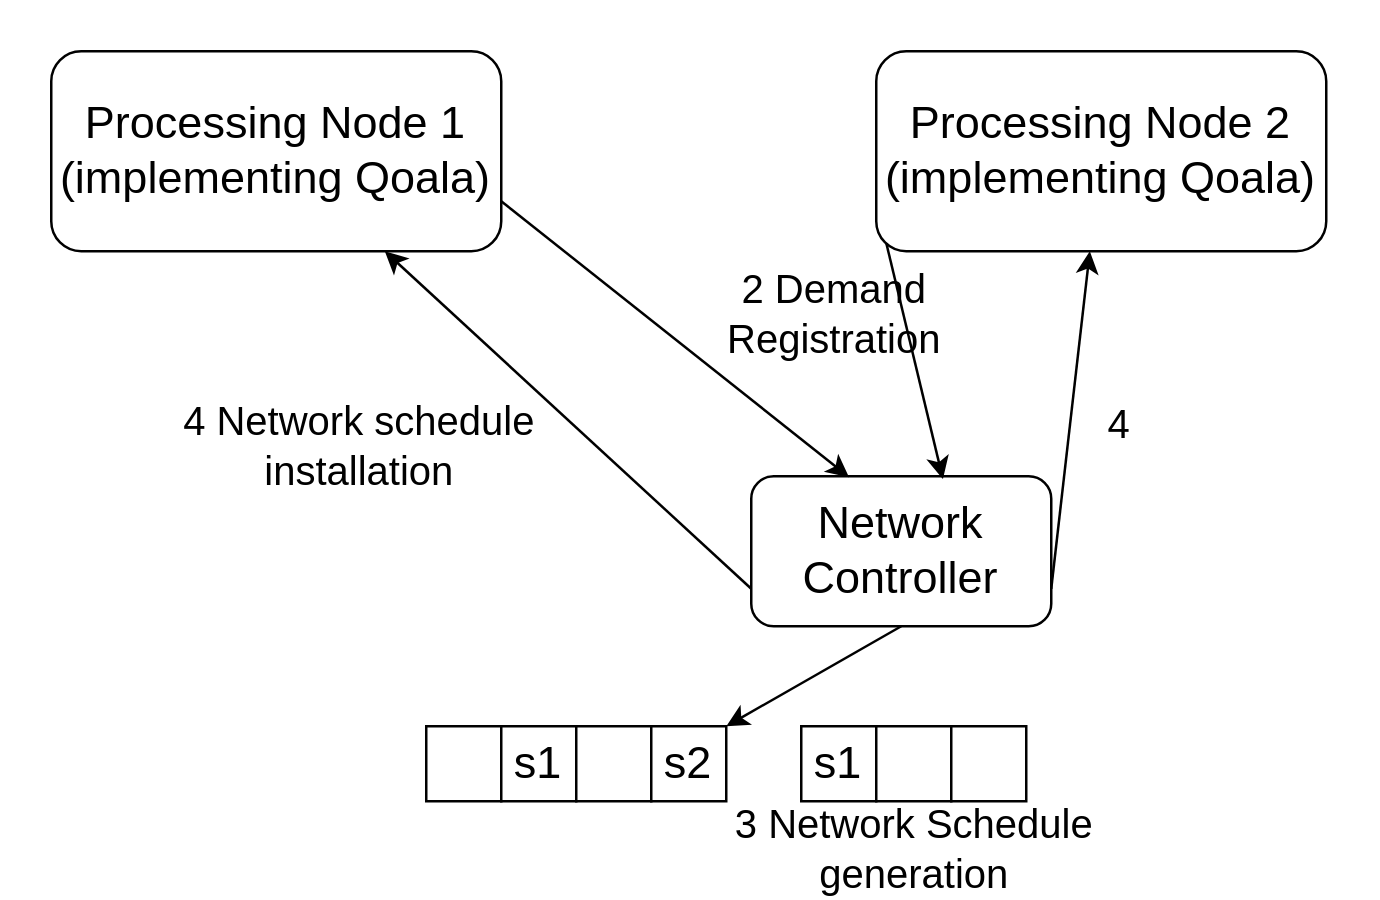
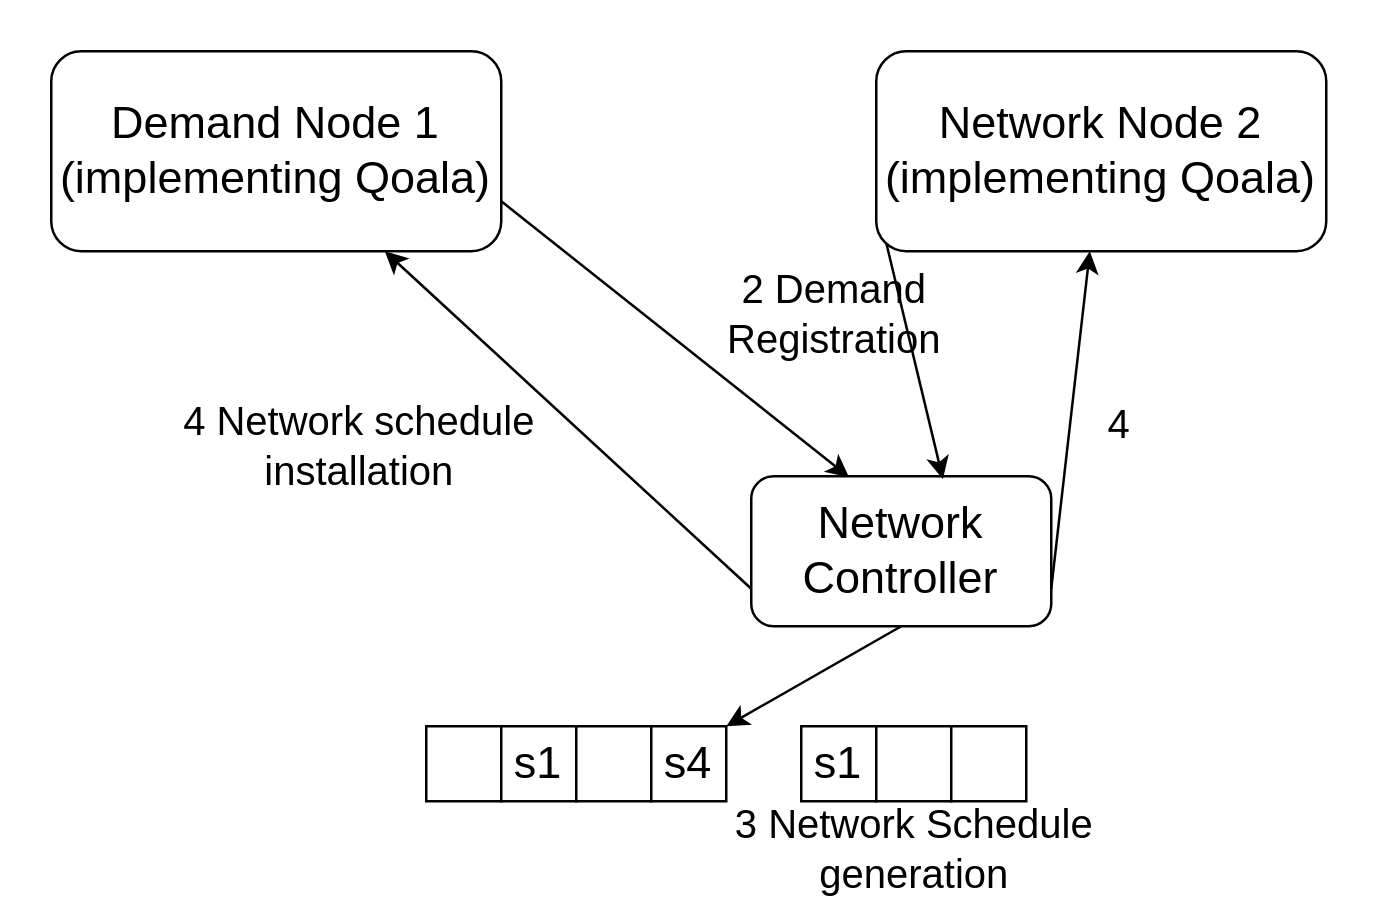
node "Processing Node 1(implementing Qoala)": label "Processing Node 1(implementing Qoala)" -> "Demand Node 1(implementing Qoala)"
node "Processing Node 2(implementing Qoala)": label "Processing Node 2(implementing Qoala)" -> "Network Node 2(implementing Qoala)"
node "s2": label "s2" -> "s4"
